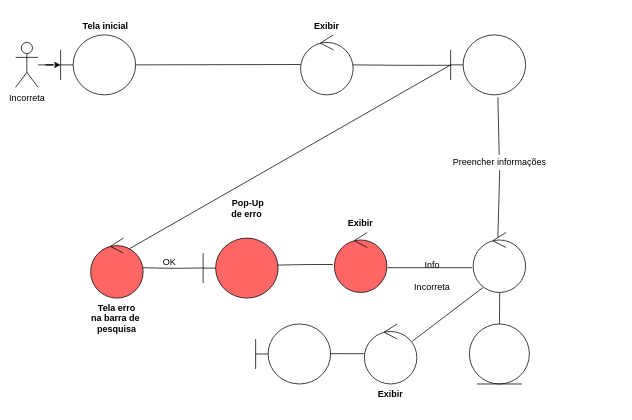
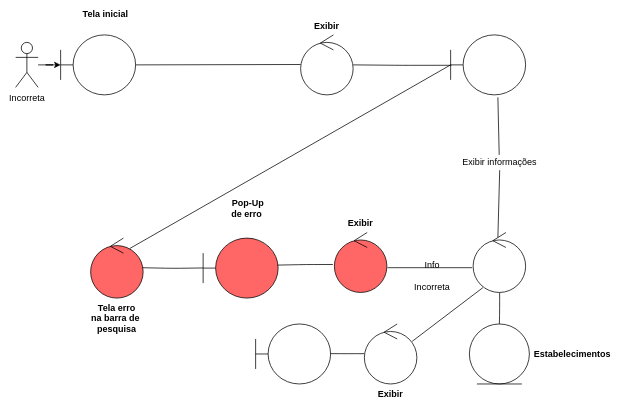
node "Tela inicial": moved (105, 25) -> (105, 14)
node "Preencher informações": label "Preencher informações" -> "Exibir informações"
node "OK": removed
node "Estabelecimentos": added
